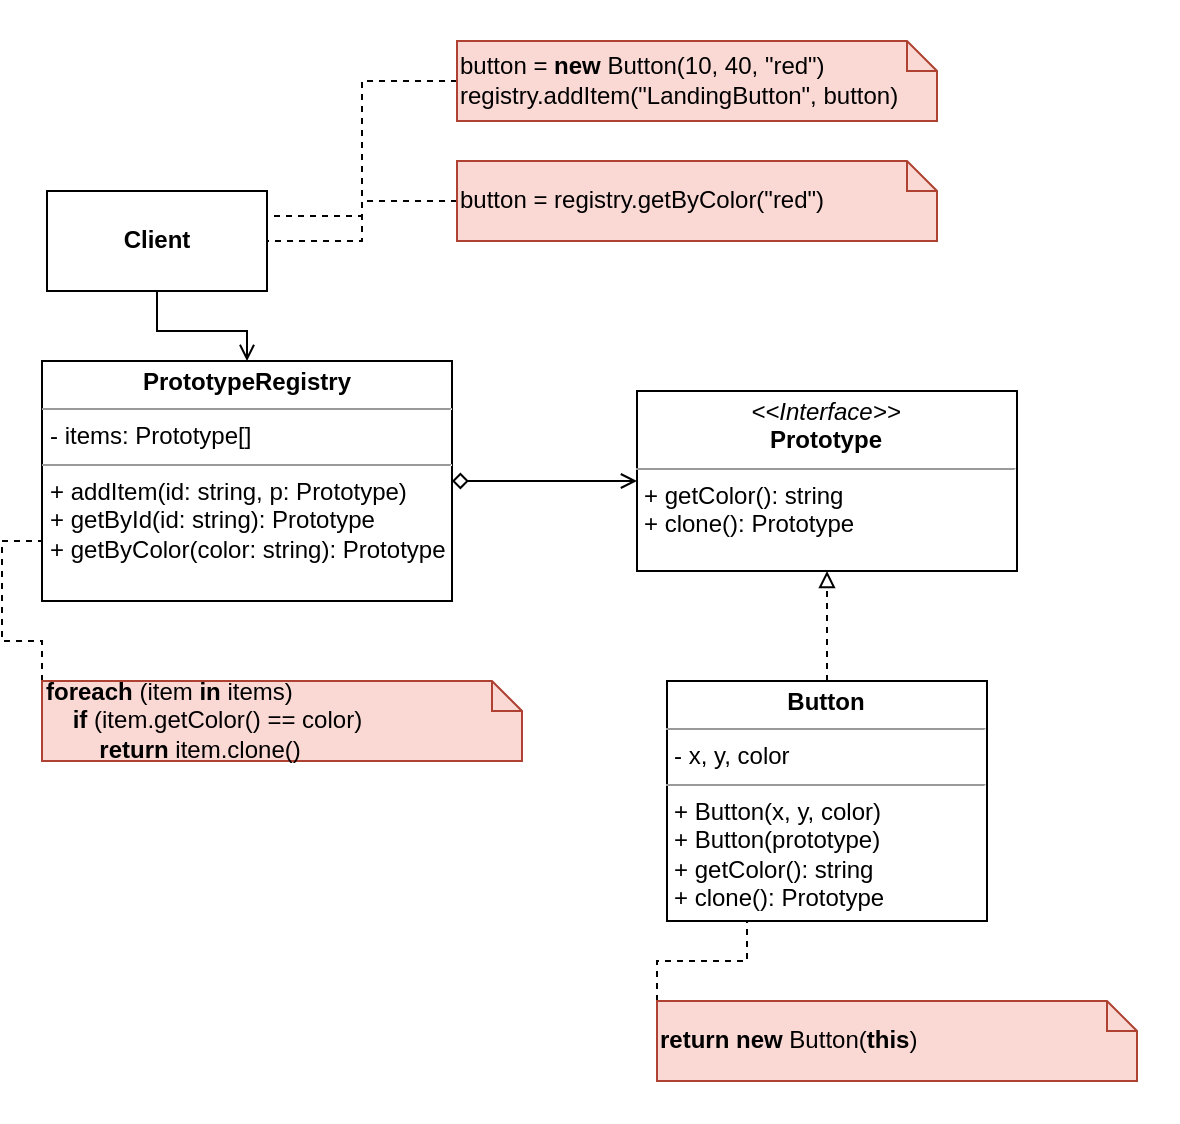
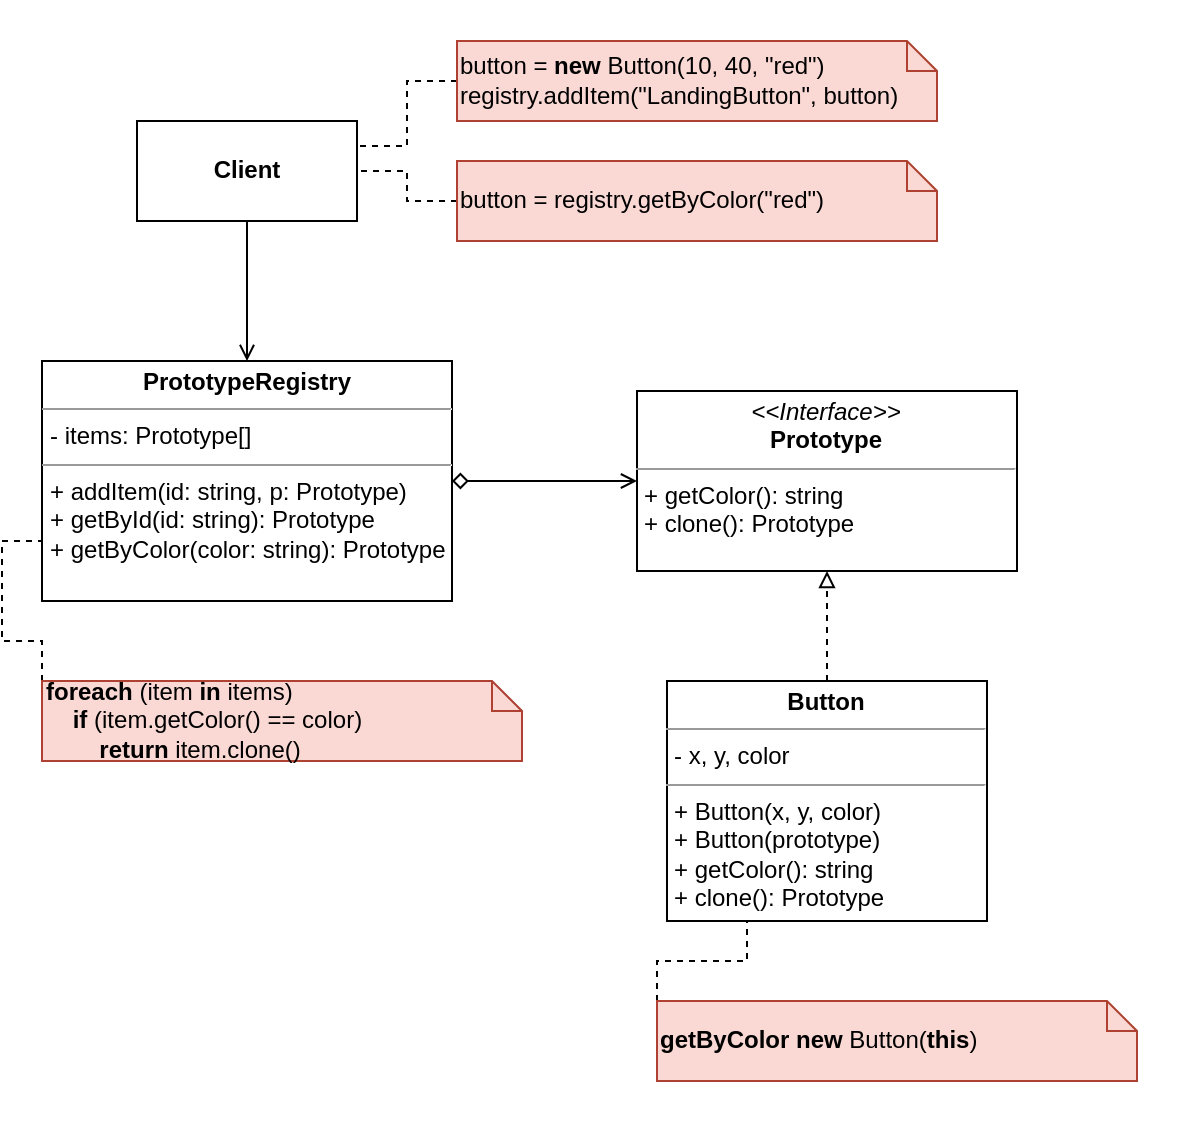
node "Client": moved (157, 241) -> (247, 171)
node "return new Button(this)": label "return new Button(this)" -> "getByColor new Button(this)"
